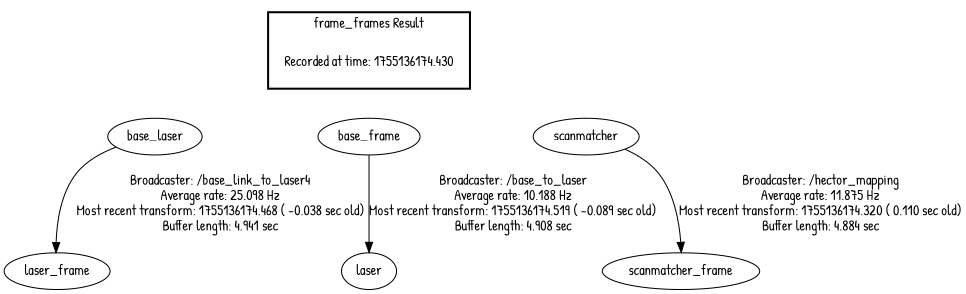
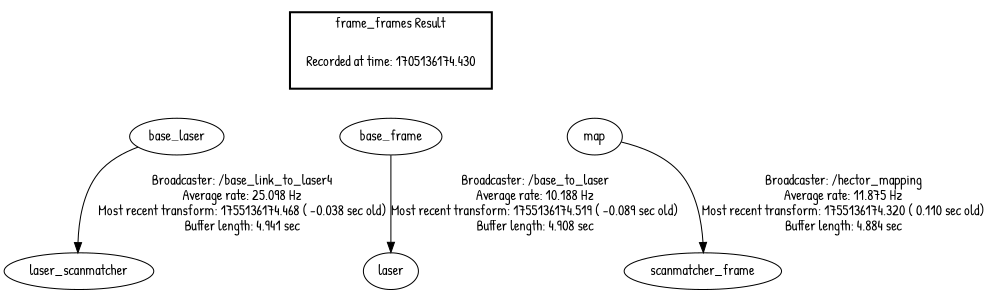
node "Recorded at time: 1755136174.430": label "Recorded at time: 1755136174.430" -> "Recorded at time: 1705136174.430"
node "scanmatcher": label "scanmatcher" -> "map"
node "laser_frame": label "laser_frame" -> "laser_scanmatcher"
